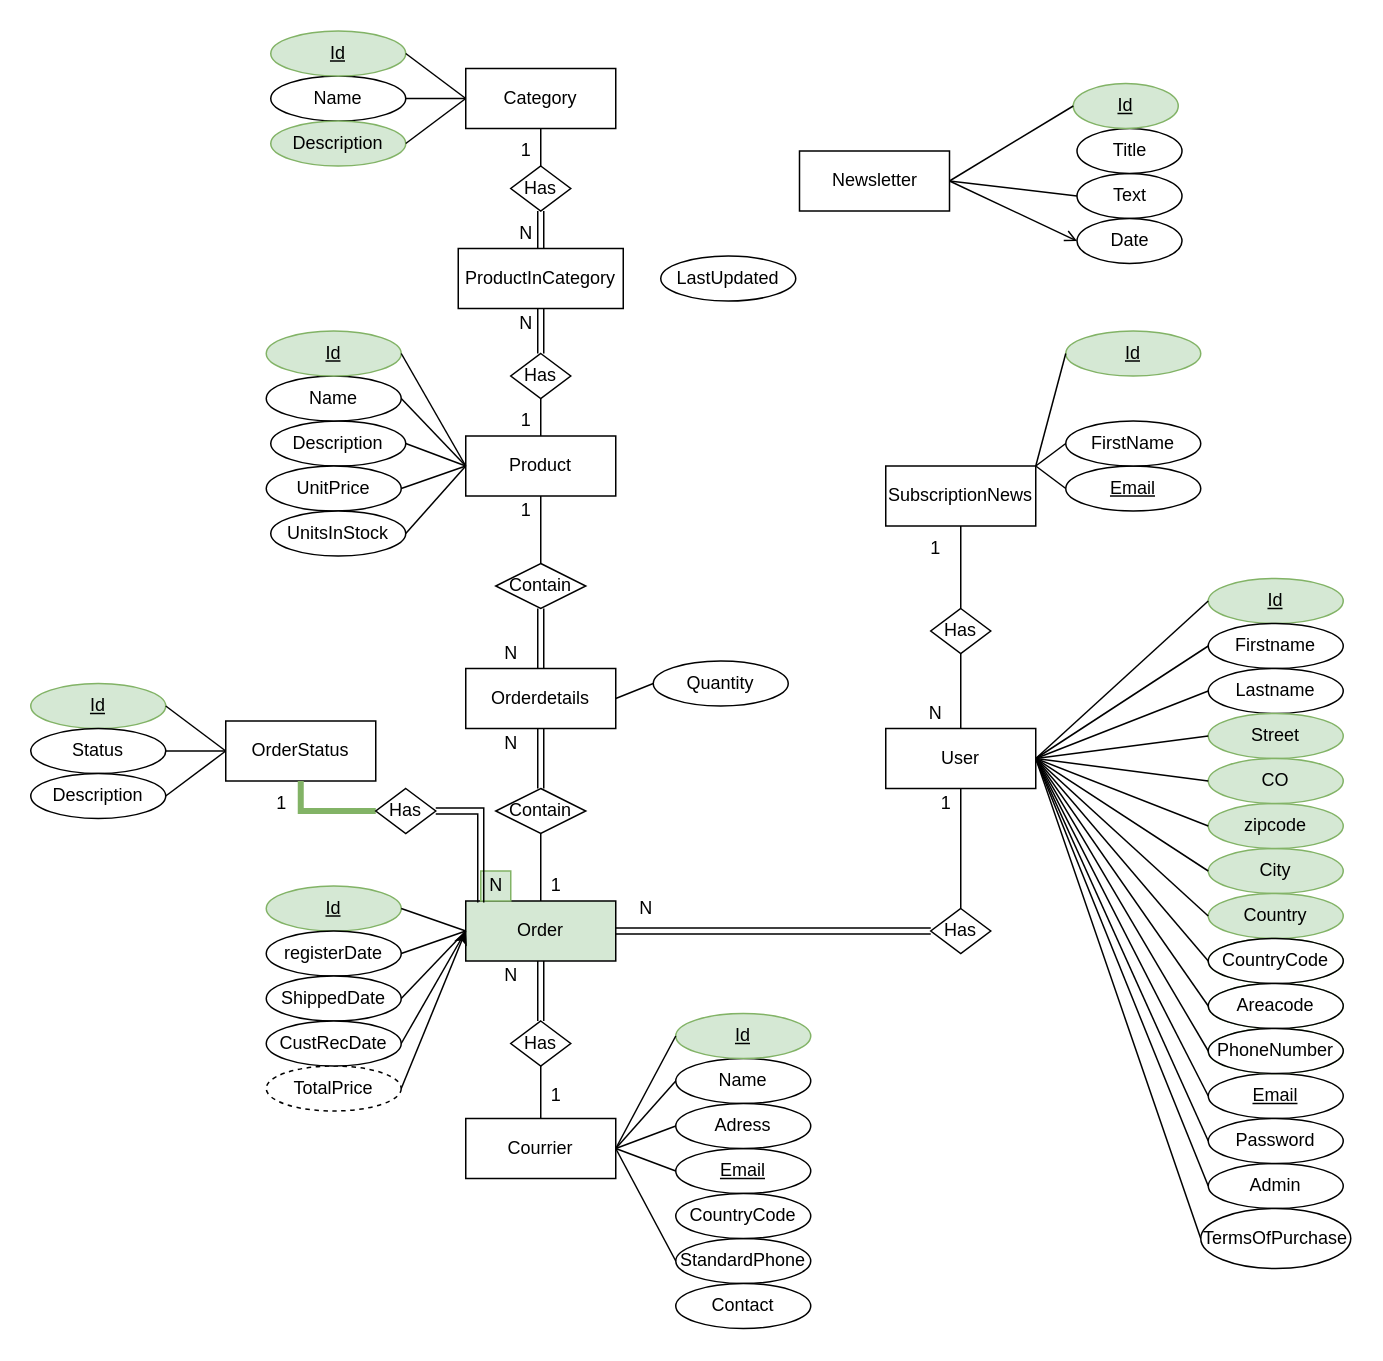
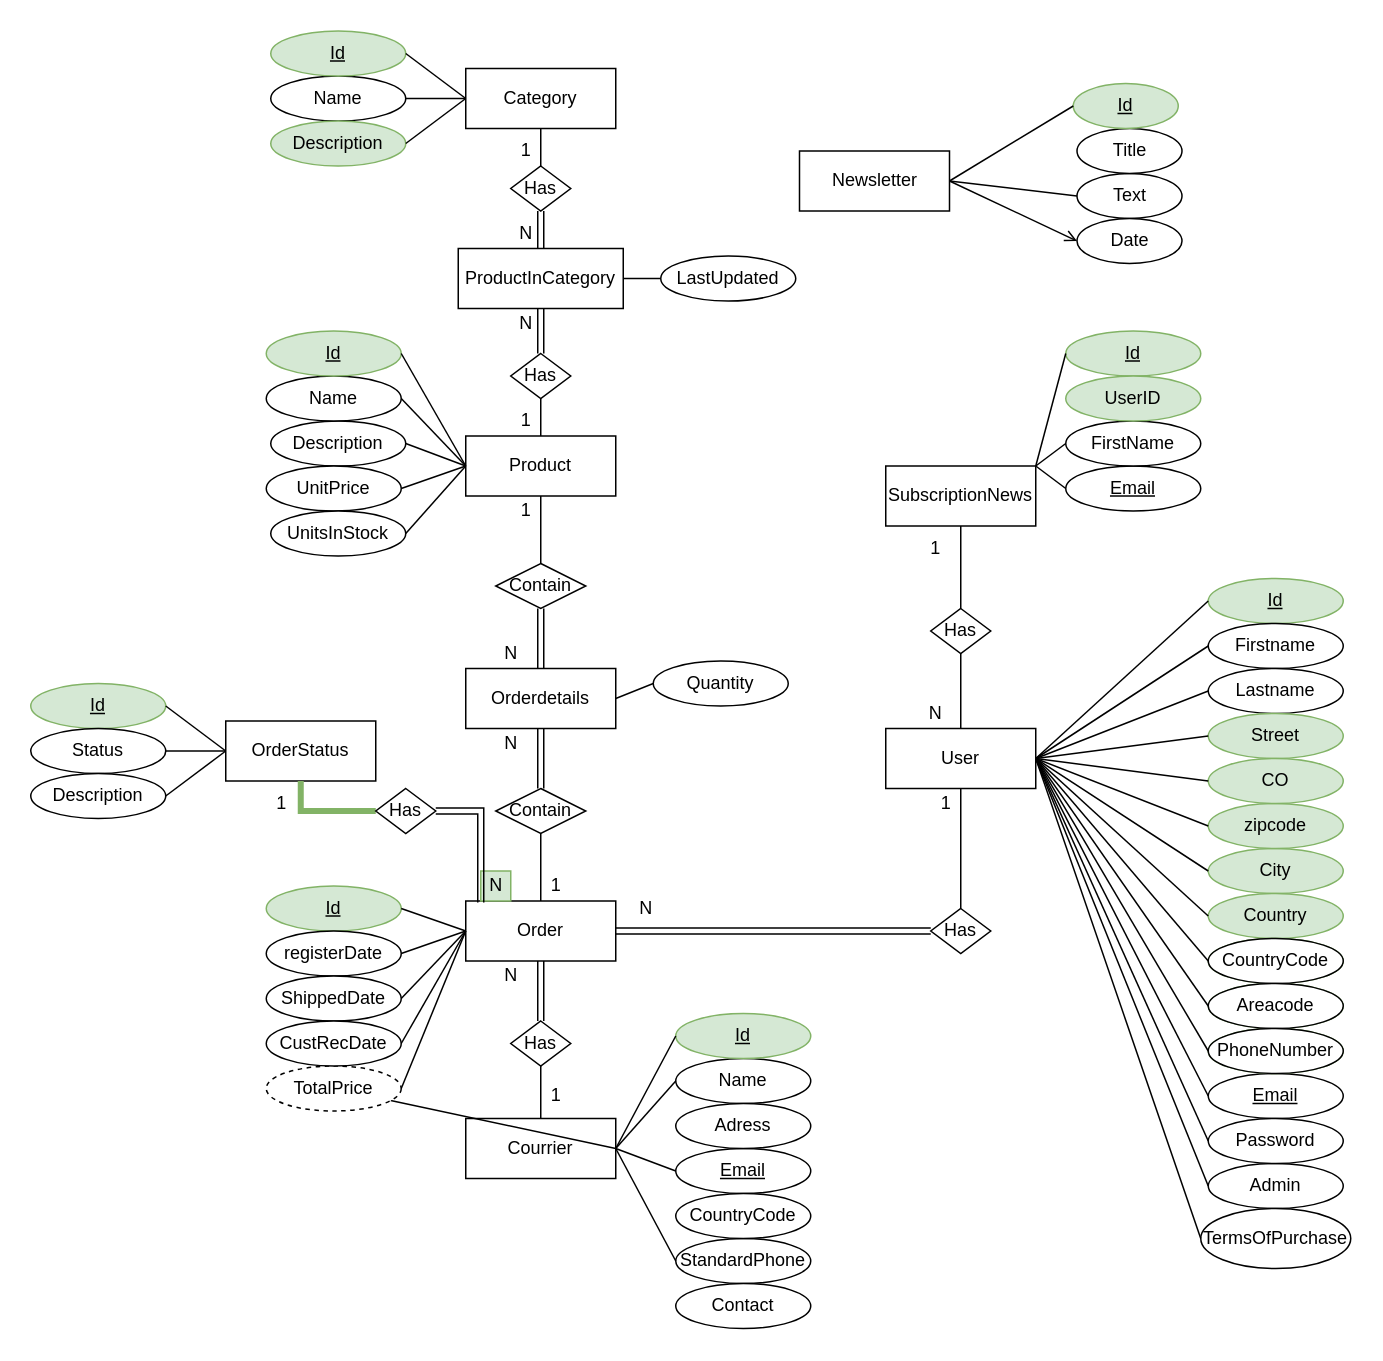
edge "ProductInCategory" -- "LastUpdated": added
node "UserID": added
node "Order": fillcolor #d5e8d4 -> #ffffff
edge "TotalPrice" -> "Order": arrowhead classic -> none
edge "Adress" -- "Courrier": now "TotalPrice" -- "Courrier"
